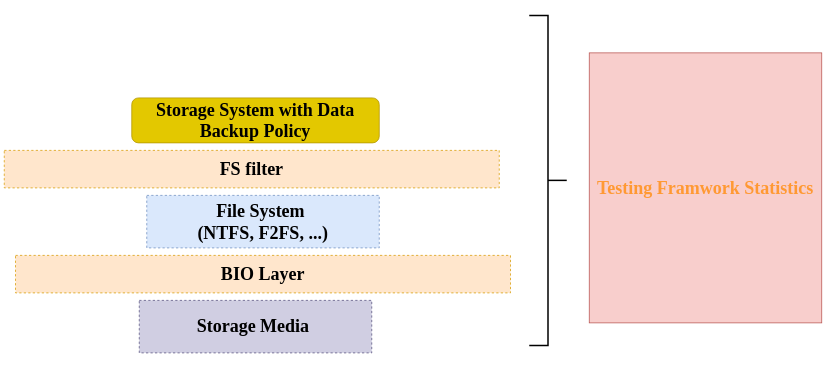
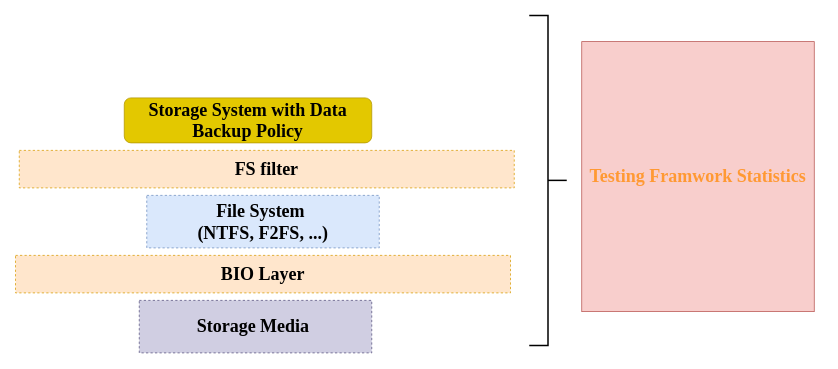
node "Storage System with Data Backup Policy": moved (255, 120) -> (248, 120)
node "FS filter": moved (252, 169) -> (267, 169)
node "Testing Framwork Statistics": moved (705, 188) -> (698, 177)
